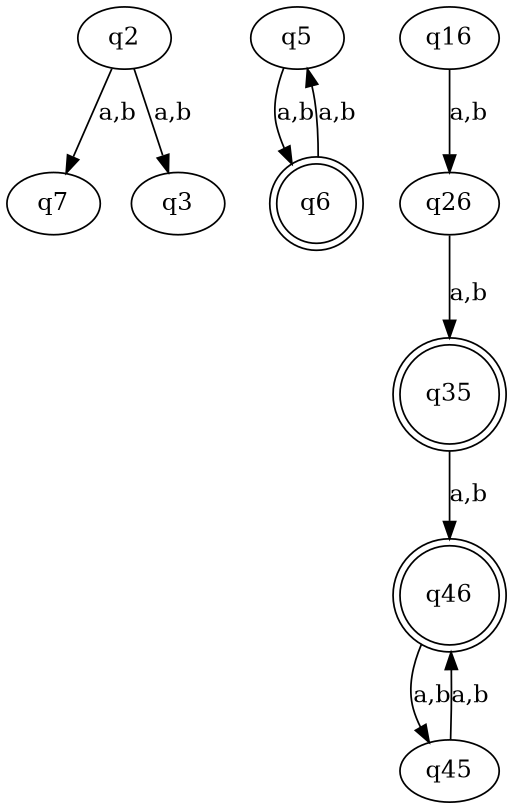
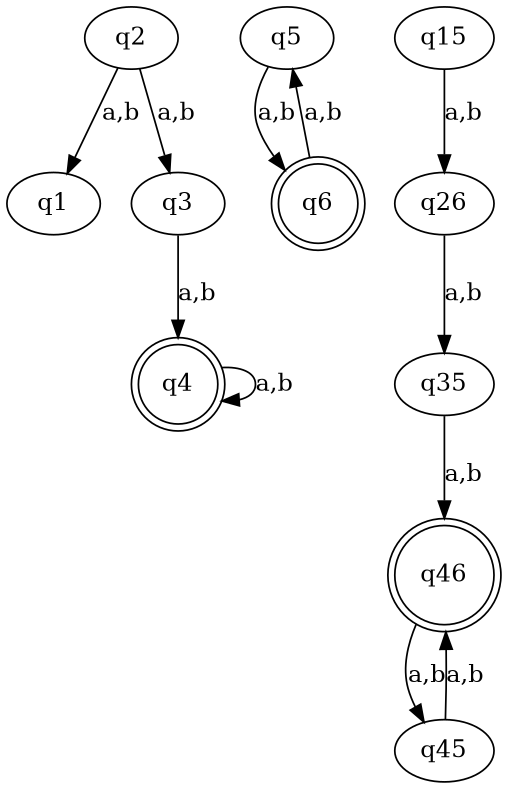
node "q16": label "q16" -> "q15"
node "q7": label "q7" -> "q1"
node "q4": added
node "q35": shape doublecircle -> ellipse
